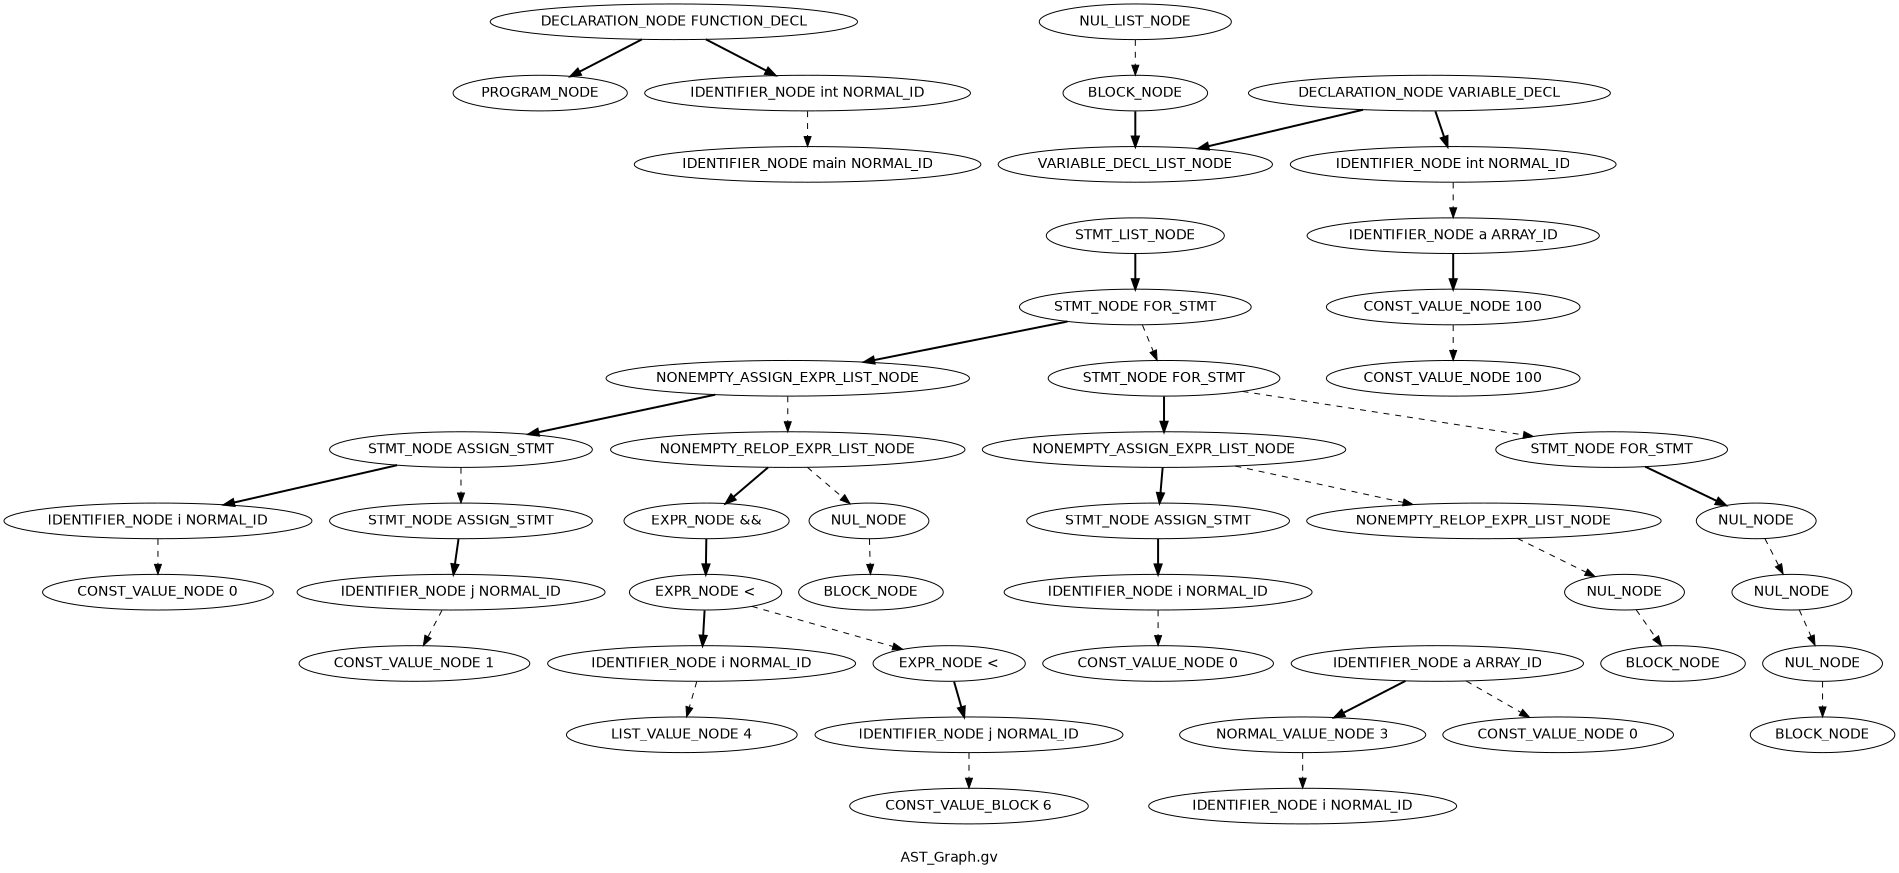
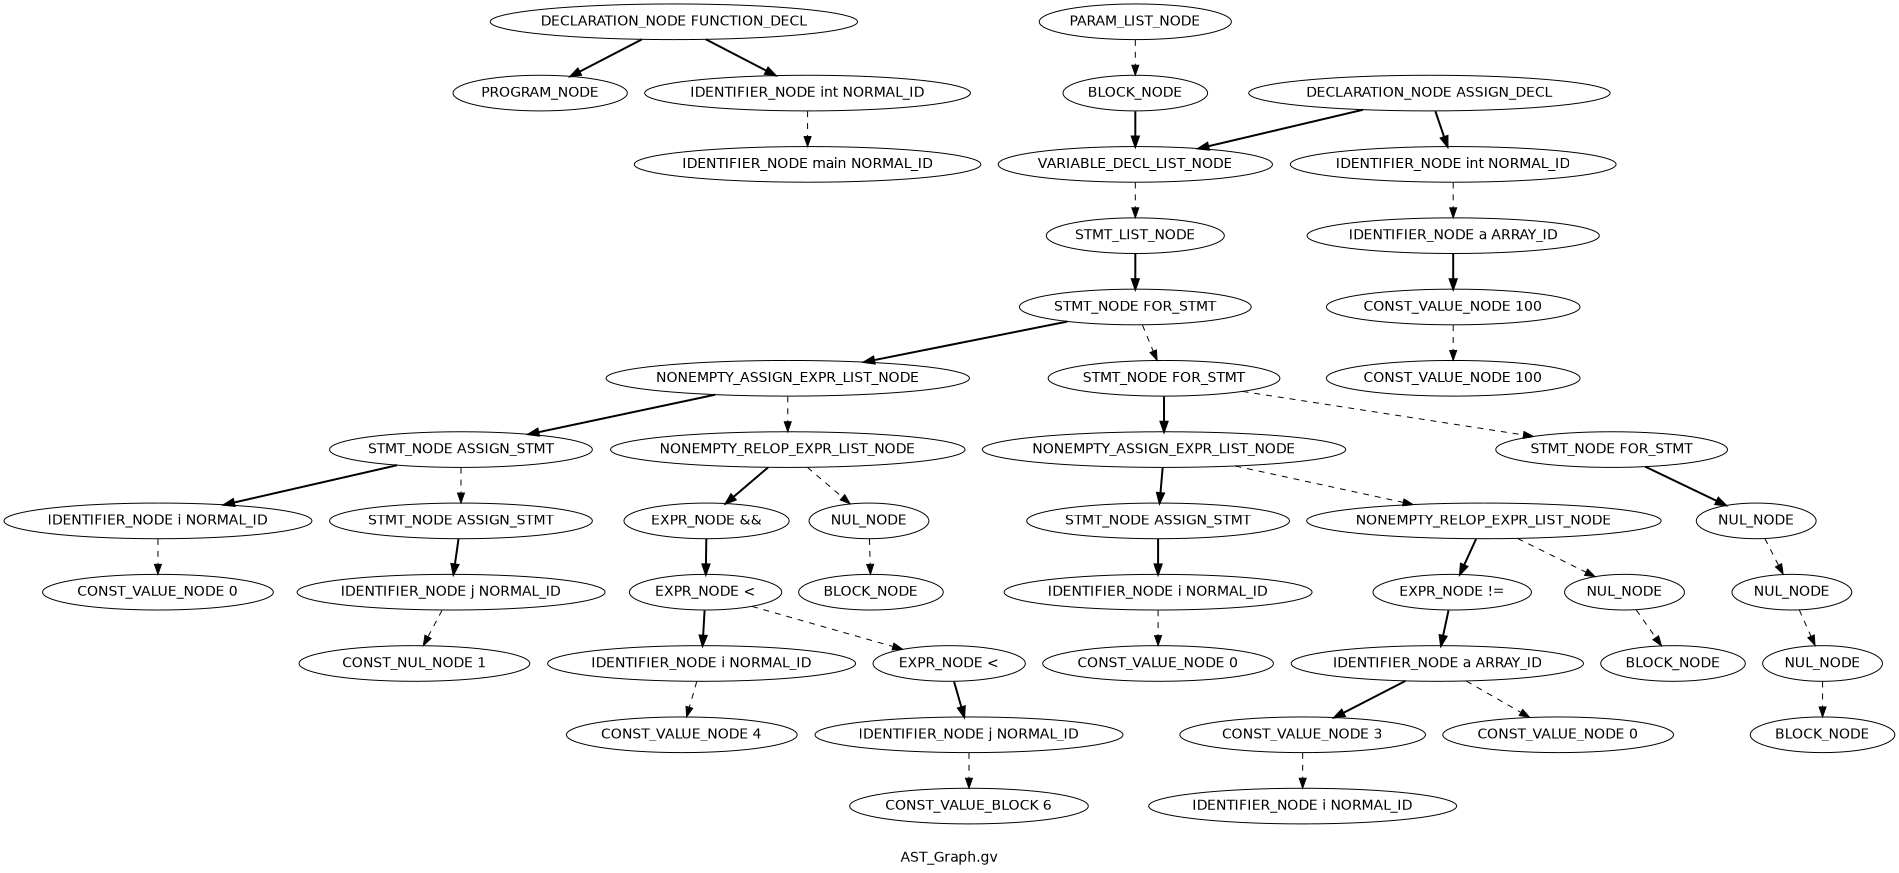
node "NUL_LIST_NODE": label "NUL_LIST_NODE" -> "PARAM_LIST_NODE"
node "DECLARATION_NODE VARIABLE_DECL": label "DECLARATION_NODE VARIABLE_DECL" -> "DECLARATION_NODE ASSIGN_DECL"
edge "VARIABLE_DECL_LIST_NODE" -> "STMT_LIST_NODE": added
node "EXPR_NODE !=": added
node "CONST_VALUE_NODE 1": label "CONST_VALUE_NODE 1" -> "CONST_NUL_NODE 1"
node "LIST_VALUE_NODE 4": label "LIST_VALUE_NODE 4" -> "CONST_VALUE_NODE 4"
node "NORMAL_VALUE_NODE 3": label "NORMAL_VALUE_NODE 3" -> "CONST_VALUE_NODE 3"
